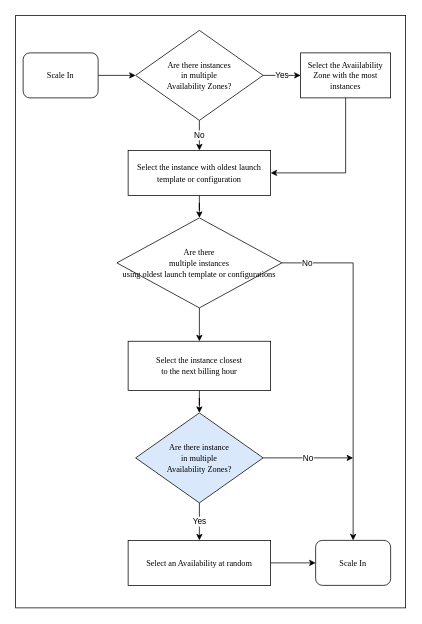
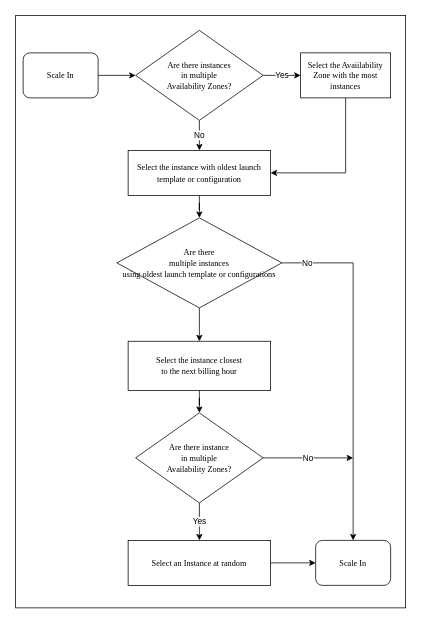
node "Are there instance in multiple Availability Zones?": fillcolor #dae8fc -> #ffffff
node "Select an Availability at random": label "Select an Availability at random" -> "Select an Instance at random"
